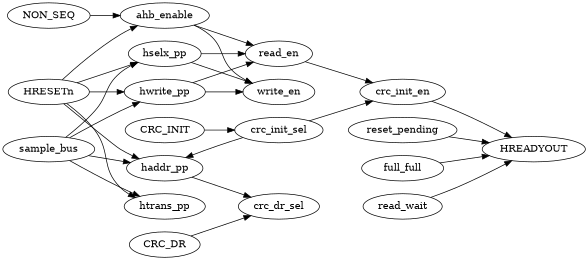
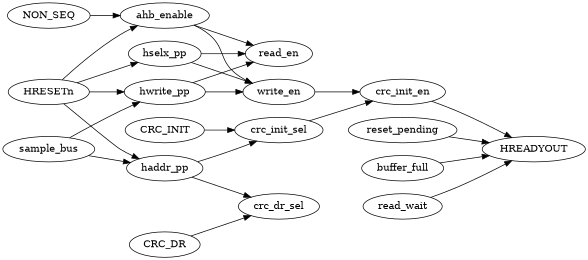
edge "read_en" -> "crc_init_en": now "write_en" -> "crc_init_en"
edge "sample_bus" -> "hselx_pp": removed
edge "crc_init_sel" -> "haddr_pp": reversed
node "full_full": label "full_full" -> "buffer_full"
node "htrans_pp": removed
